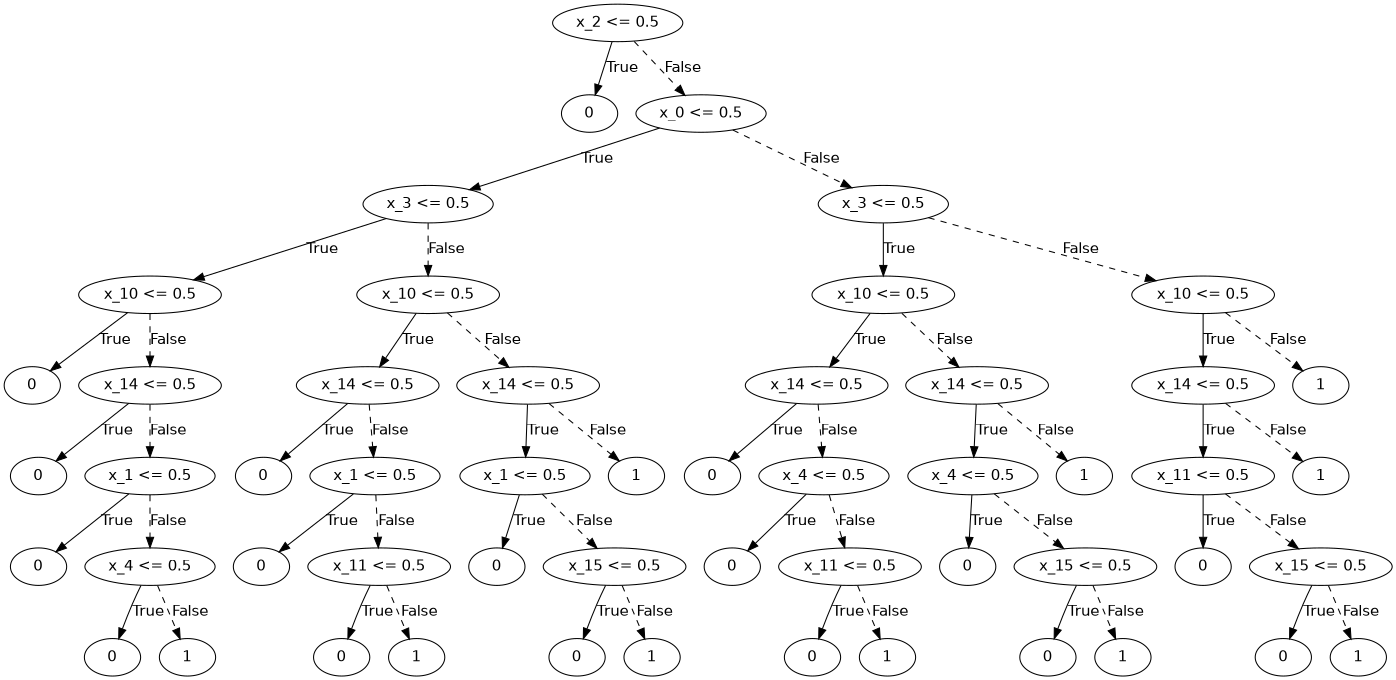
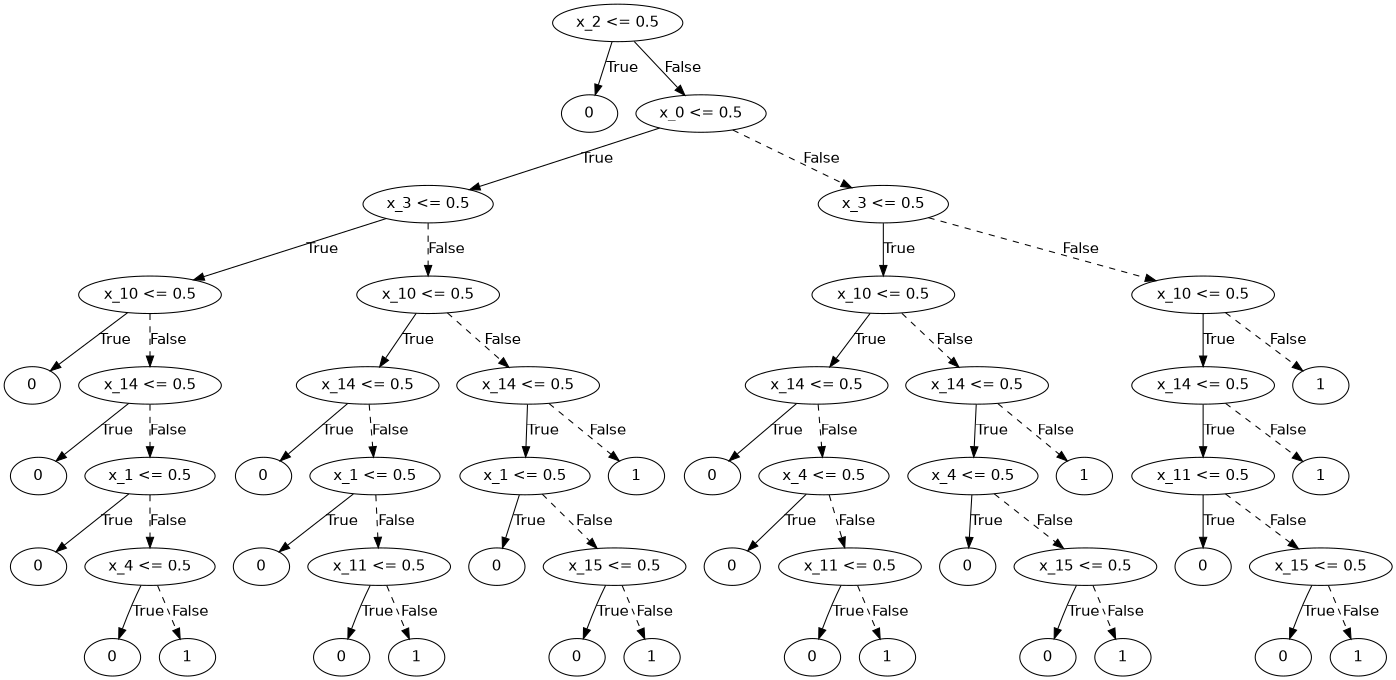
edge "x_2 <= 0.5" -> "x_0 <= 0.5": style dashed -> solid
